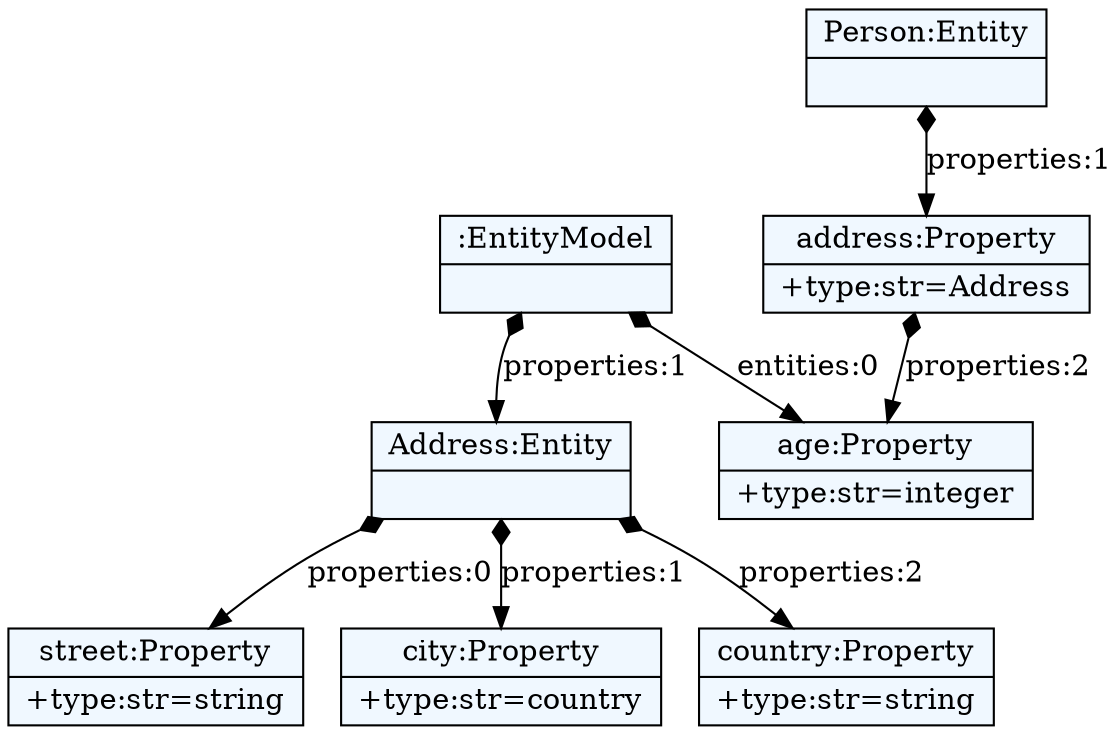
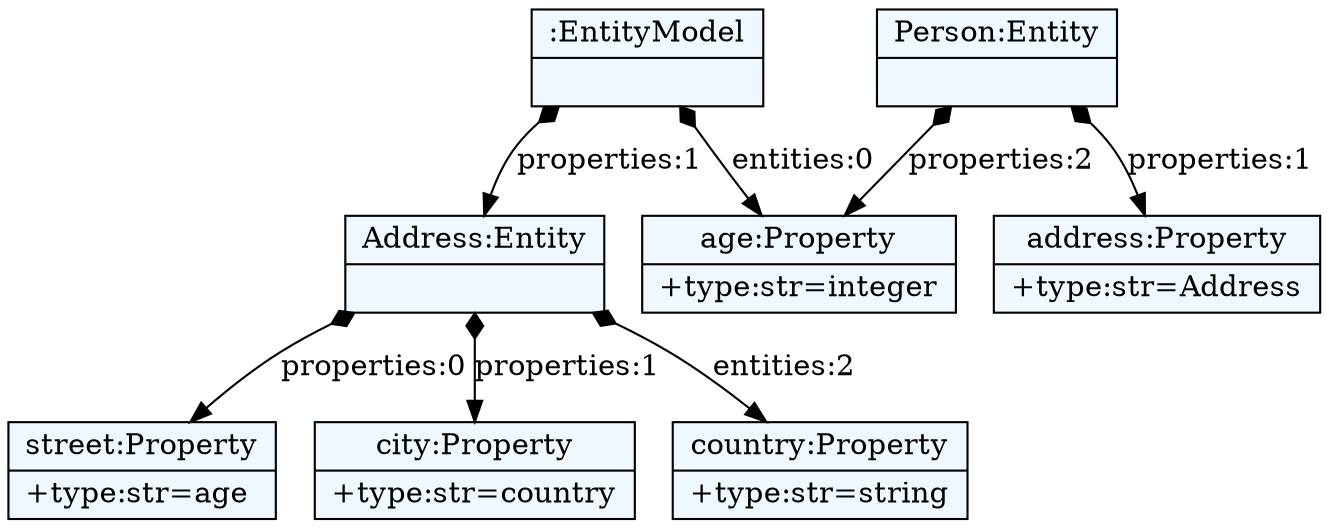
edge "address:Property" -- "age:Property": now "Person:Entity" -- "age:Property"
edge "Address:Entity" -- "country:Property": label "properties:2" -> "entities:2"
node "street:Property": text "+type:str=string" -> "+type:str=age"
